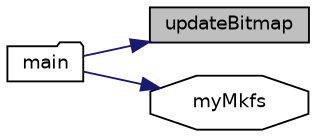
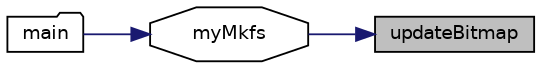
edge "main" -> "updateBitmap": now "myMkfs" -> "updateBitmap"
